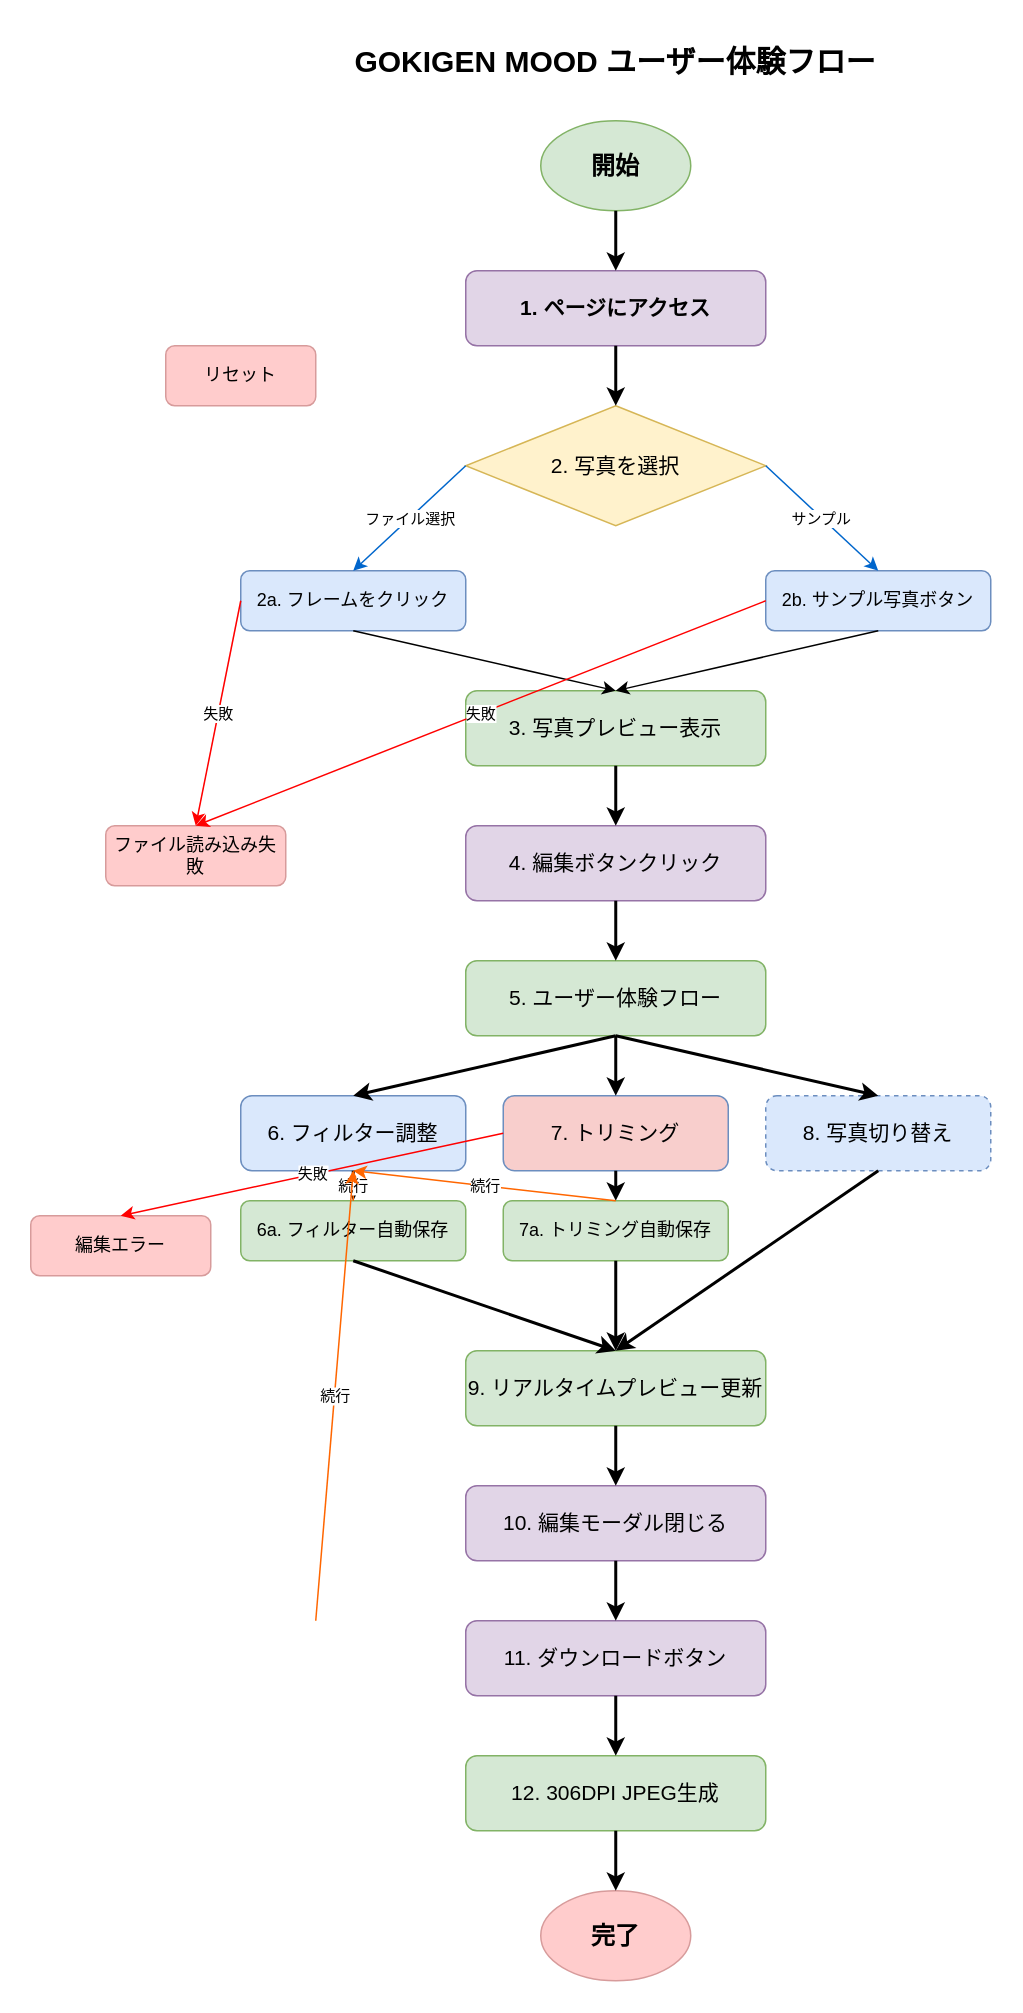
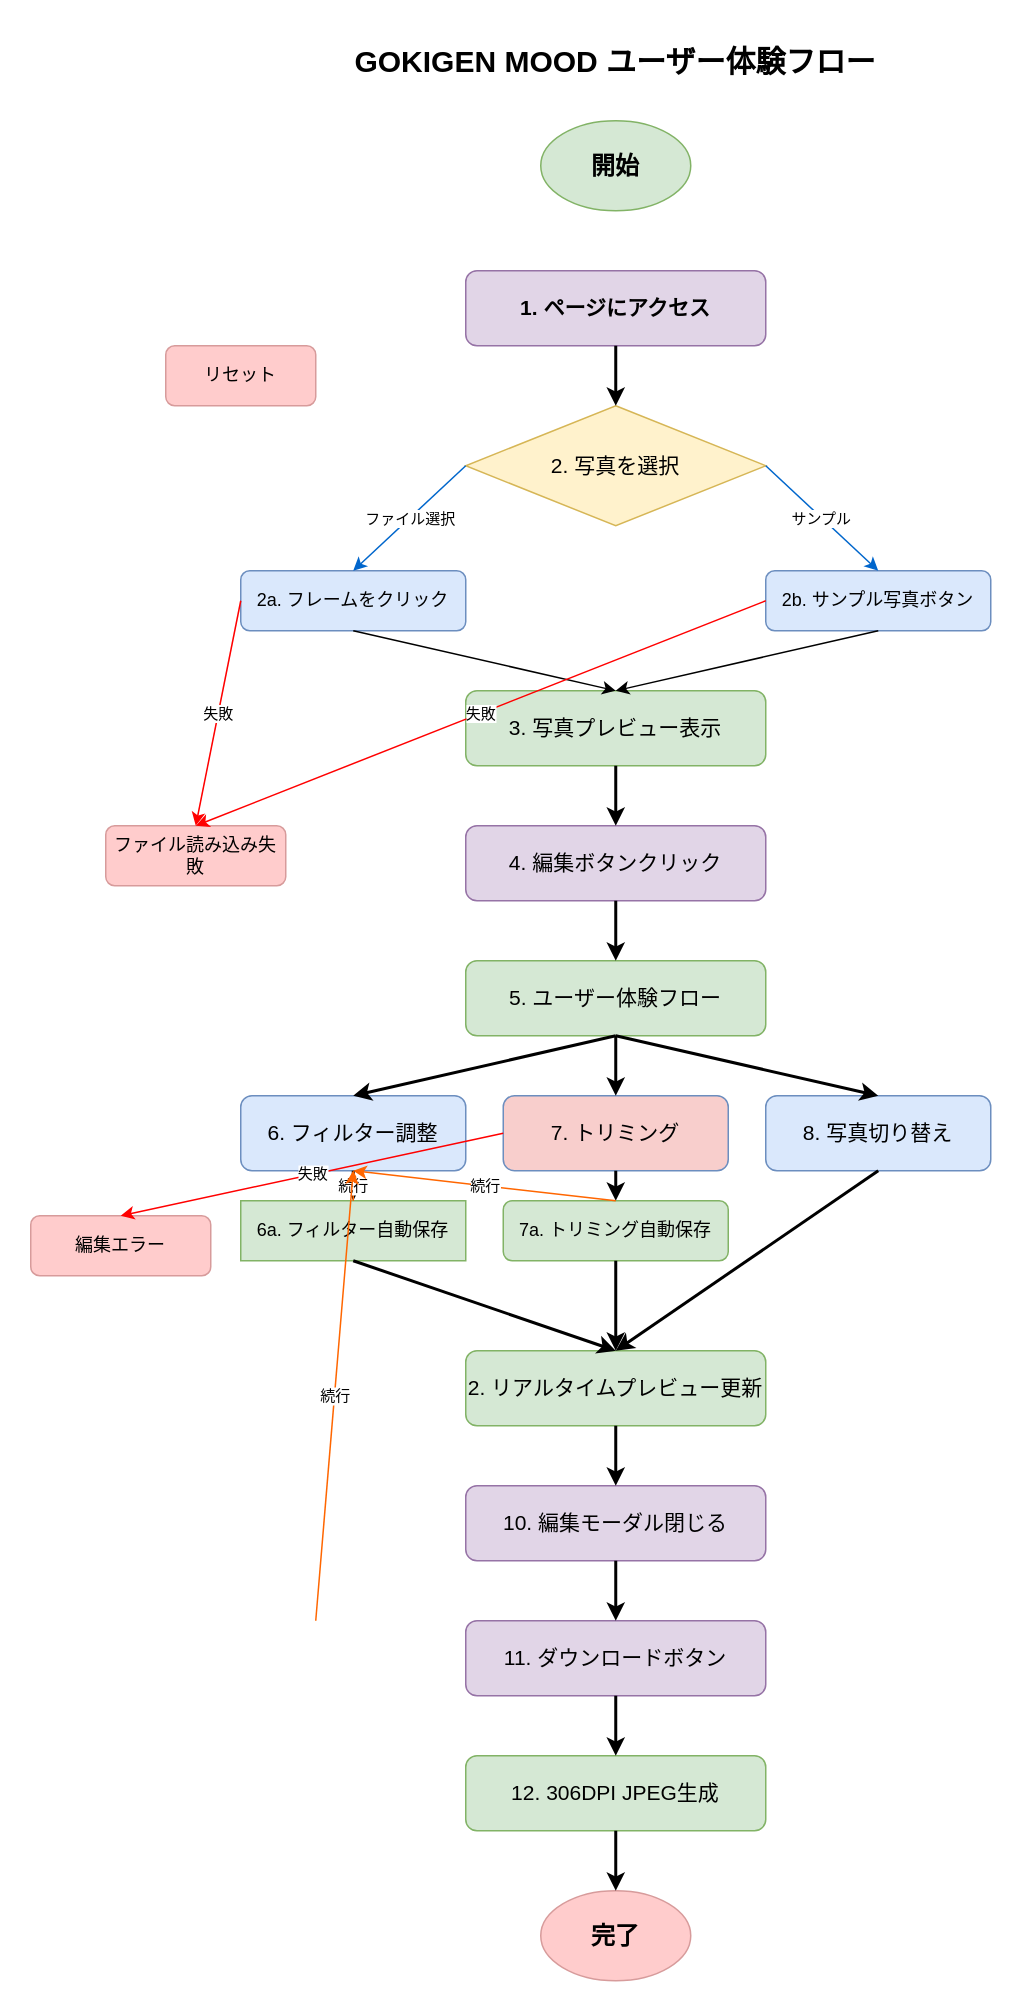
edge "開始" -> "1. ページにアクセス": removed
node "8. 写真切り替え": style dashed -> solid
node "6a. フィルター自動保存": shape rounded rectangle -> rectangle
node "9. リアルタイムプレビュー更新": label "9. リアルタイムプレビュー更新" -> "2. リアルタイムプレビュー更新"
